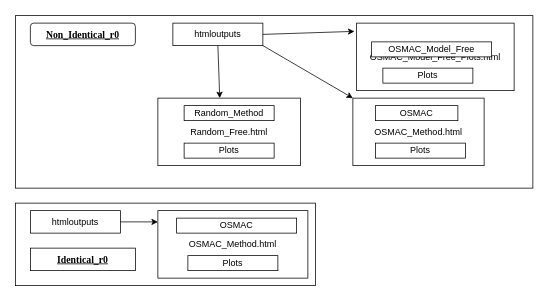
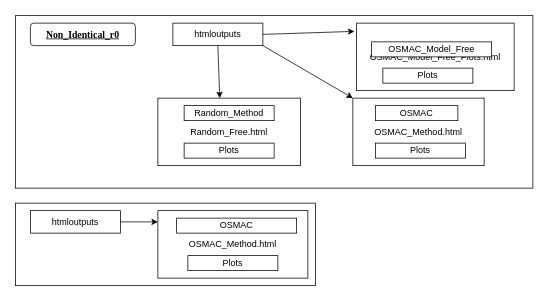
node "Identical_r0": removed
